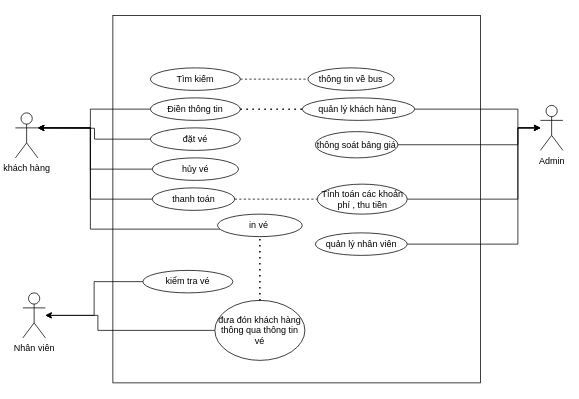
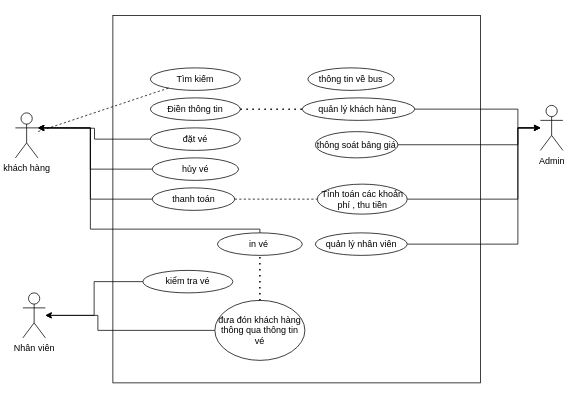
edge "Tìm kiếm" -- "thông tin về bus": now "Tìm kiếm" -- "khách hàng"
edge "Điền thông tin" -> "khách hàng": removed
node "in vé": moved (260, 225) -> (260, 244)
